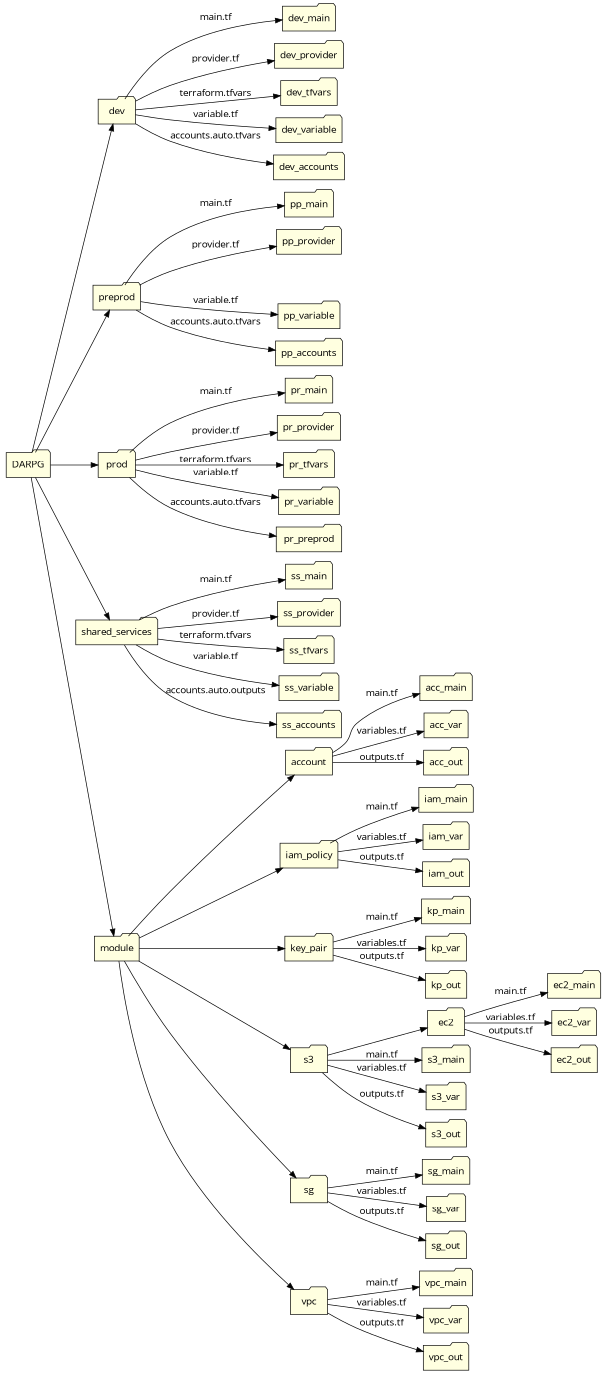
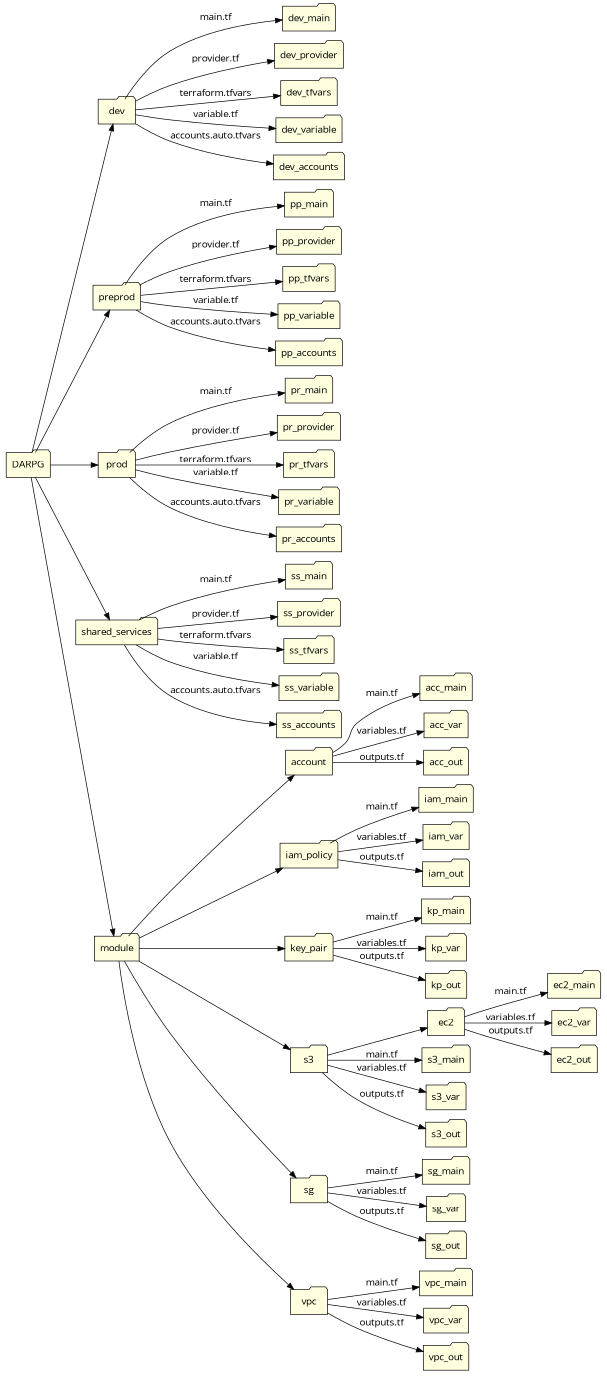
node "pp_tfvars": added
node "pr_preprod": label "pr_preprod" -> "pr_accounts"
edge "shared_services" -> "ss_accounts": label "accounts.auto.outputs" -> "accounts.auto.tfvars"
